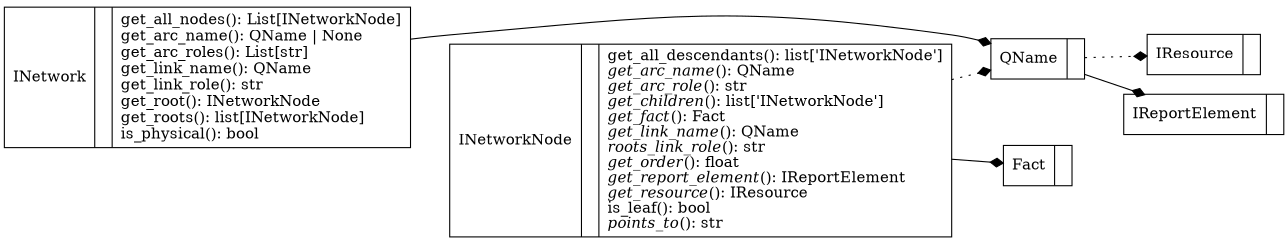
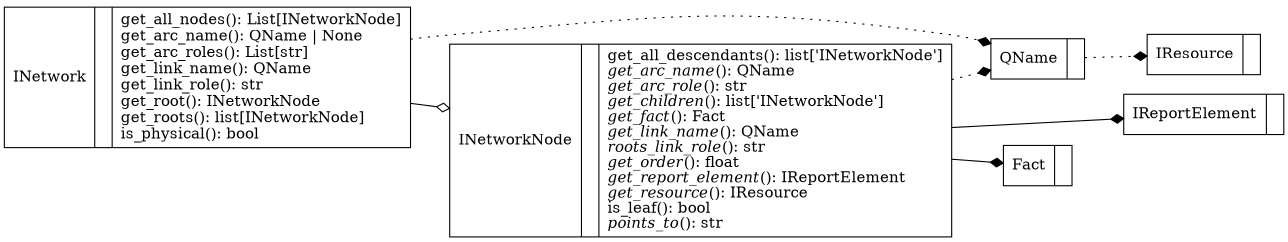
edge "INetwork" -> "QName": style solid -> dotted
edge "QName" -> "IReportElement": now "INetworkNode" -> "IReportElement"
edge "INetwork" -> "INetworkNode": added
